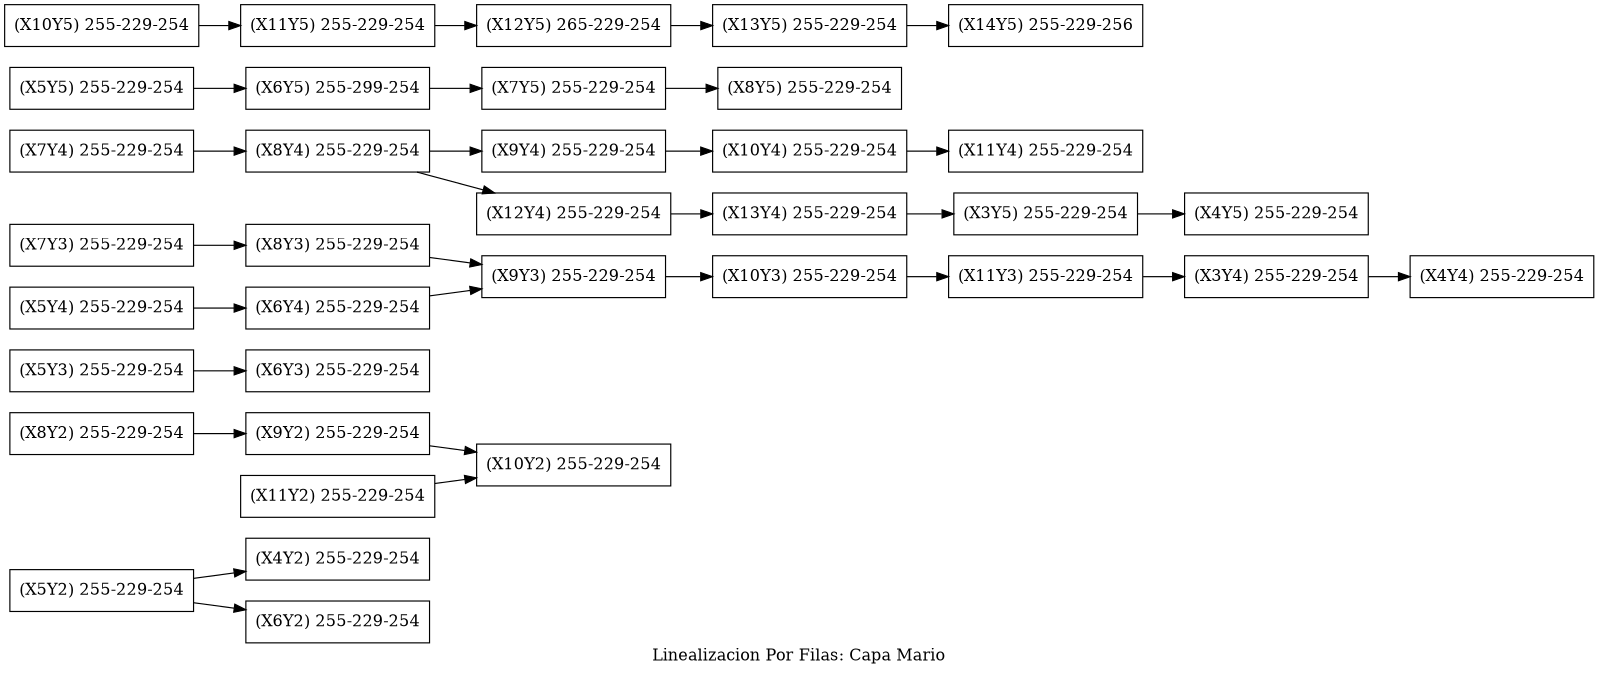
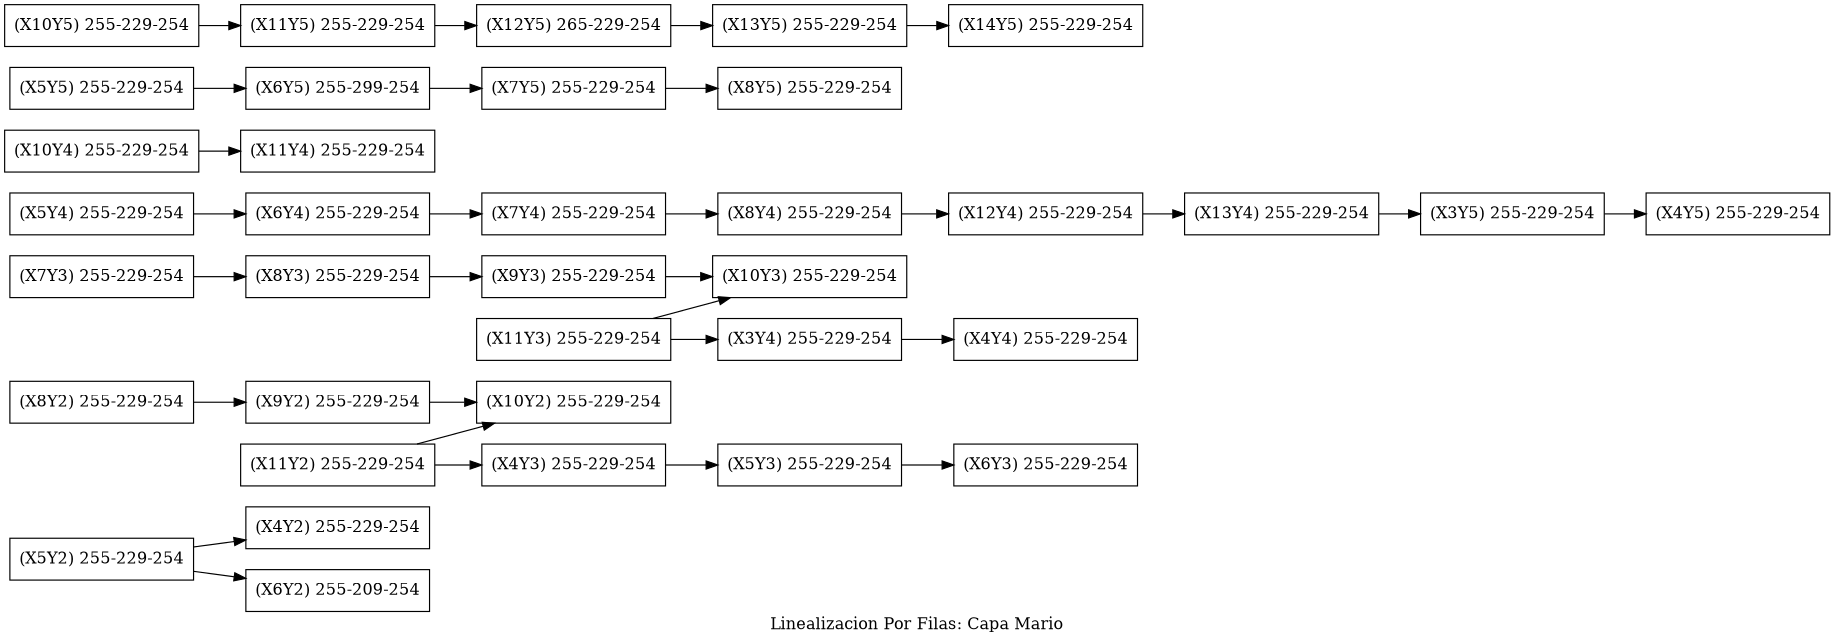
node "(X14Y5) 255-229-256": label "(X14Y5) 255-229-256" -> "(X14Y5) 255-229-254"
node "(X9Y4) 255-229-254": removed
edge "(X10Y3) 255-229-254" -> "(X11Y3) 255-229-254": reversed
edge "(X6Y4) 255-229-254" -> "(X9Y3) 255-229-254": now "(X6Y4) 255-229-254" -> "(X7Y4) 255-229-254"
node "(X4Y3) 255-229-254": added
node "(X6Y2) 255-229-254": label "(X6Y2) 255-229-254" -> "(X6Y2) 255-209-254"
